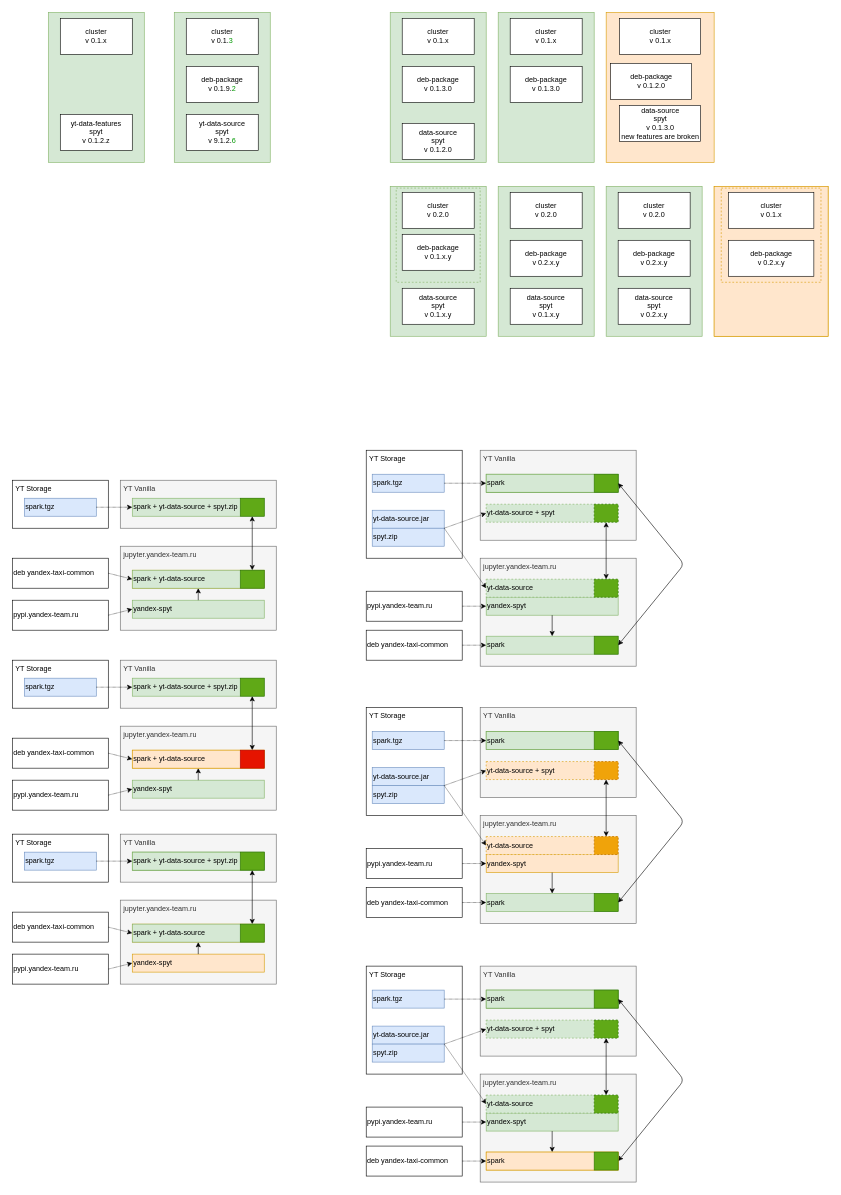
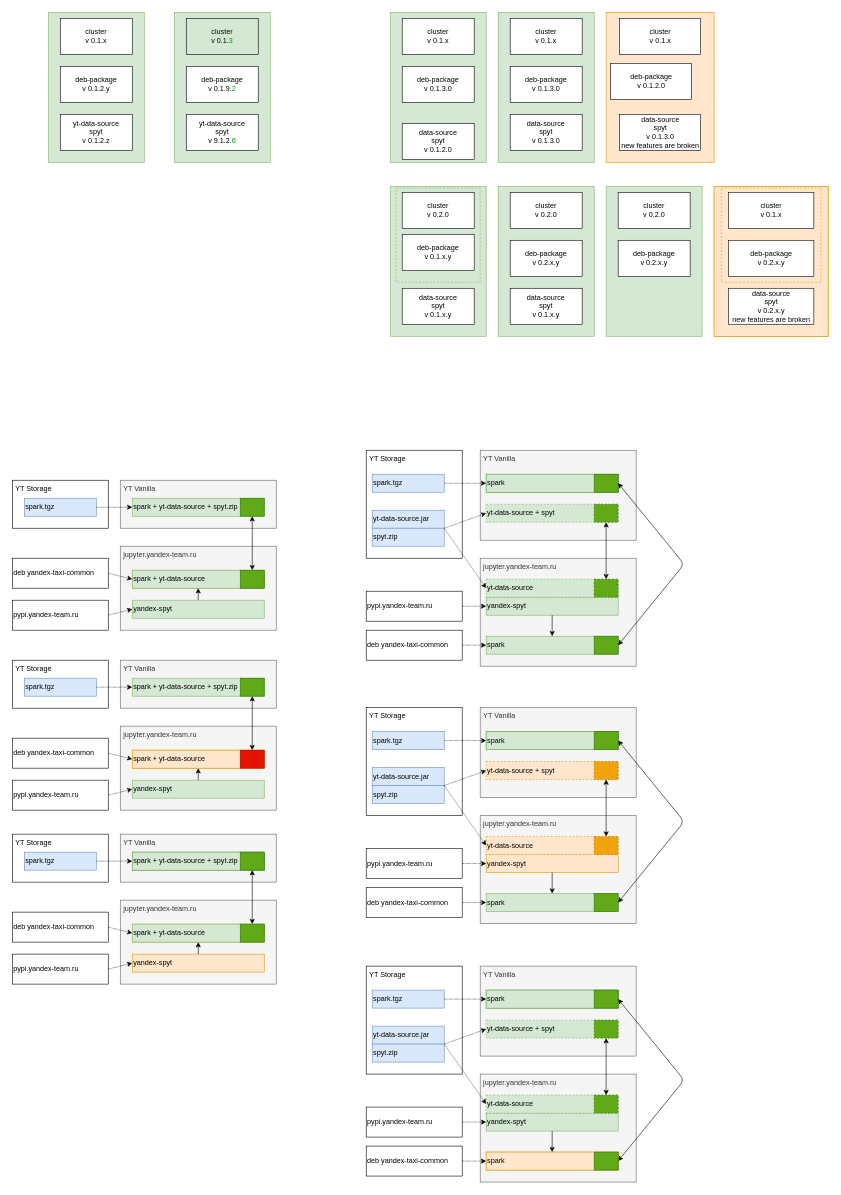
node "cluster v 0.1.3": fillcolor #ffffff -> #d5e8d4
node "deb-package v 0.1.2.y": added
node "data-source spyt v 0.1.3.0 new features are broken": moved (660, 123) -> (660, 132)
node "yt-data-features spyt v 0.1.2.z": label "yt-data-features spyt v 0.1.2.z" -> "yt-data-source spyt v 0.1.2.z"
node "data-source spyt v 0.1.3.0": added
node "data-source spyt v 0.2.x.y": removed
node "data-source spyt v 0.2.x.y new features are broken": added
